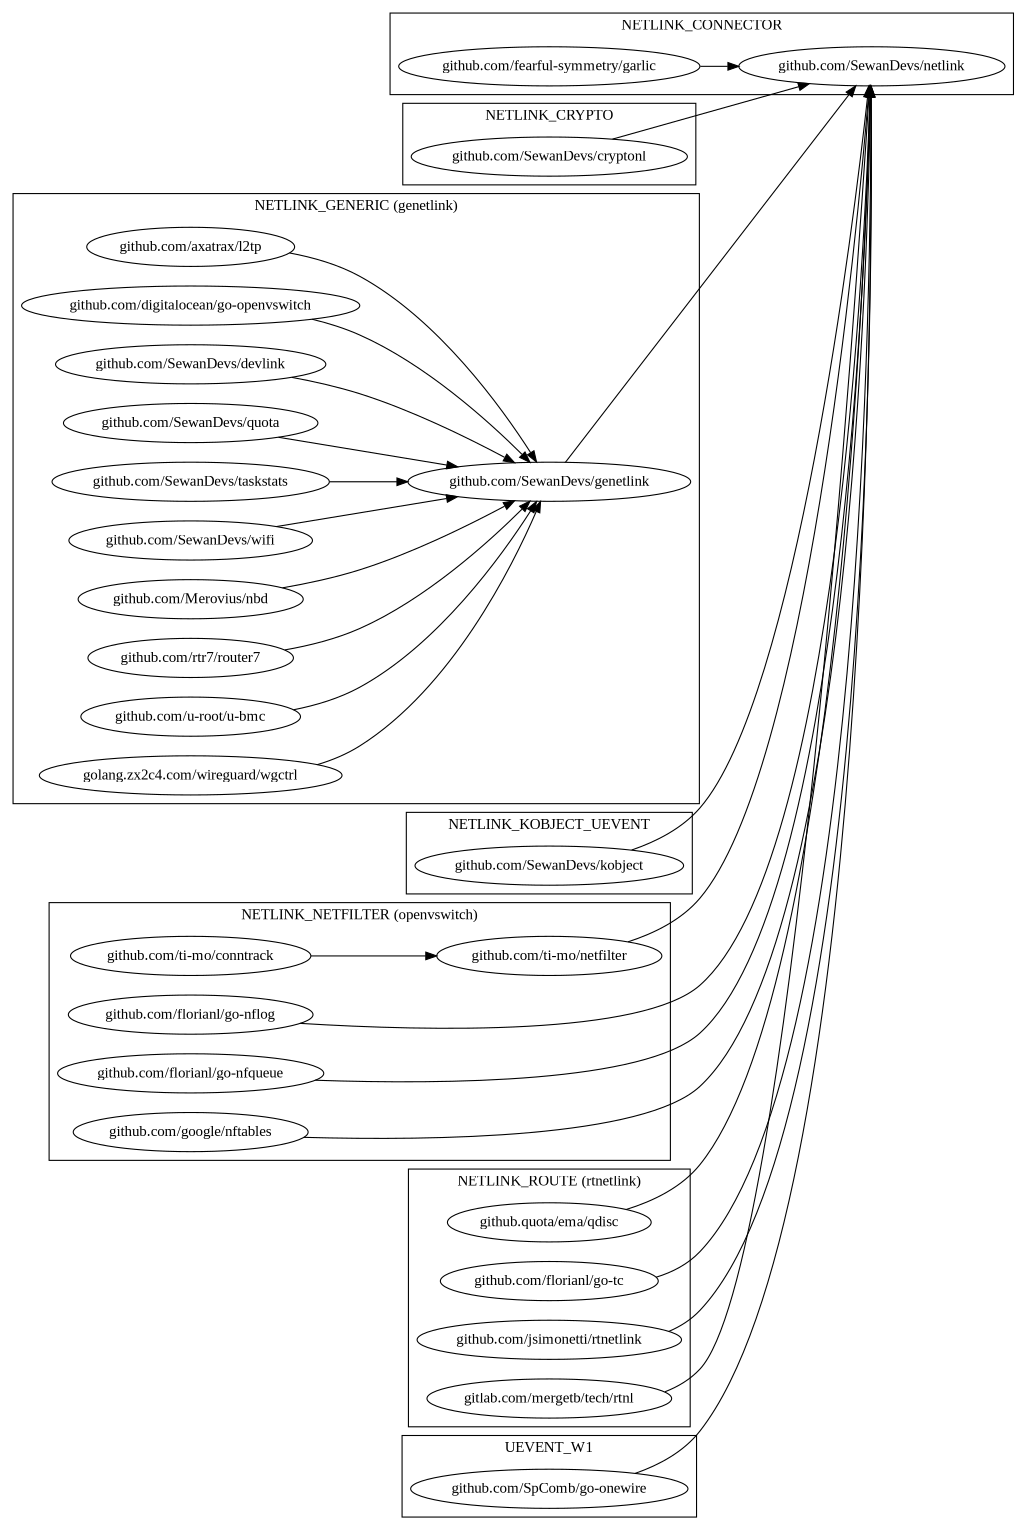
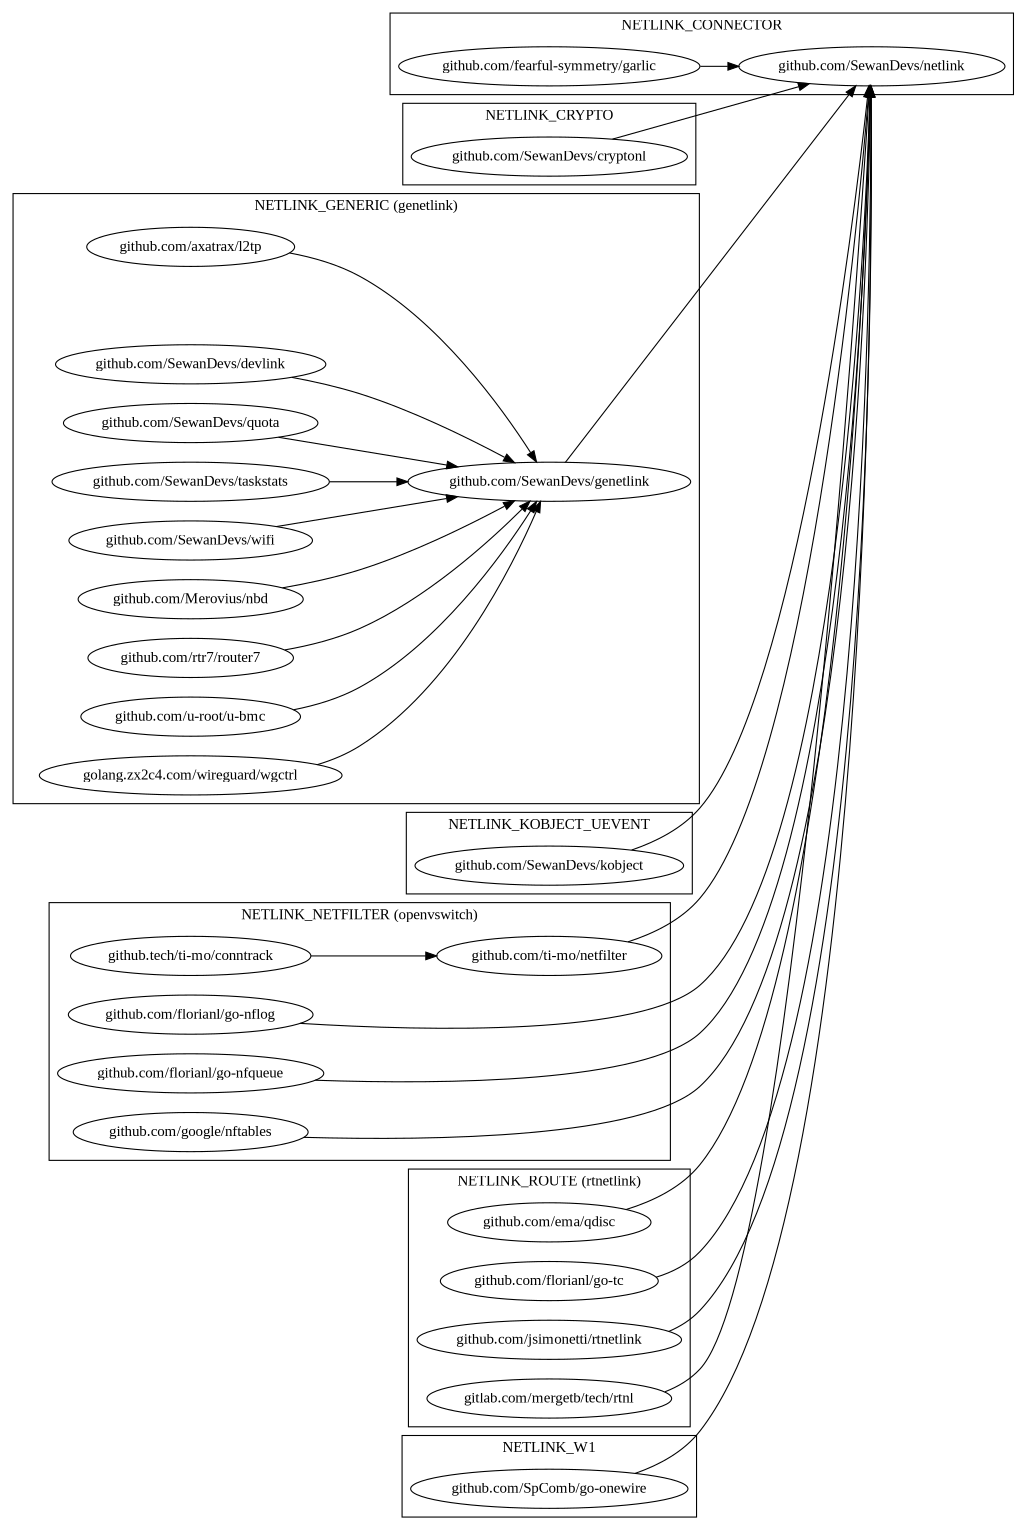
node "github.com/digitalocean/go-openvswitch": removed
node "github.com/ti-mo/conntrack": label "github.com/ti-mo/conntrack" -> "github.tech/ti-mo/conntrack"
node "github.quota/ema/qdisc": label "github.quota/ema/qdisc" -> "github.com/ema/qdisc"
cluster "UEVENT_W1": label "UEVENT_W1" -> "NETLINK_W1"
